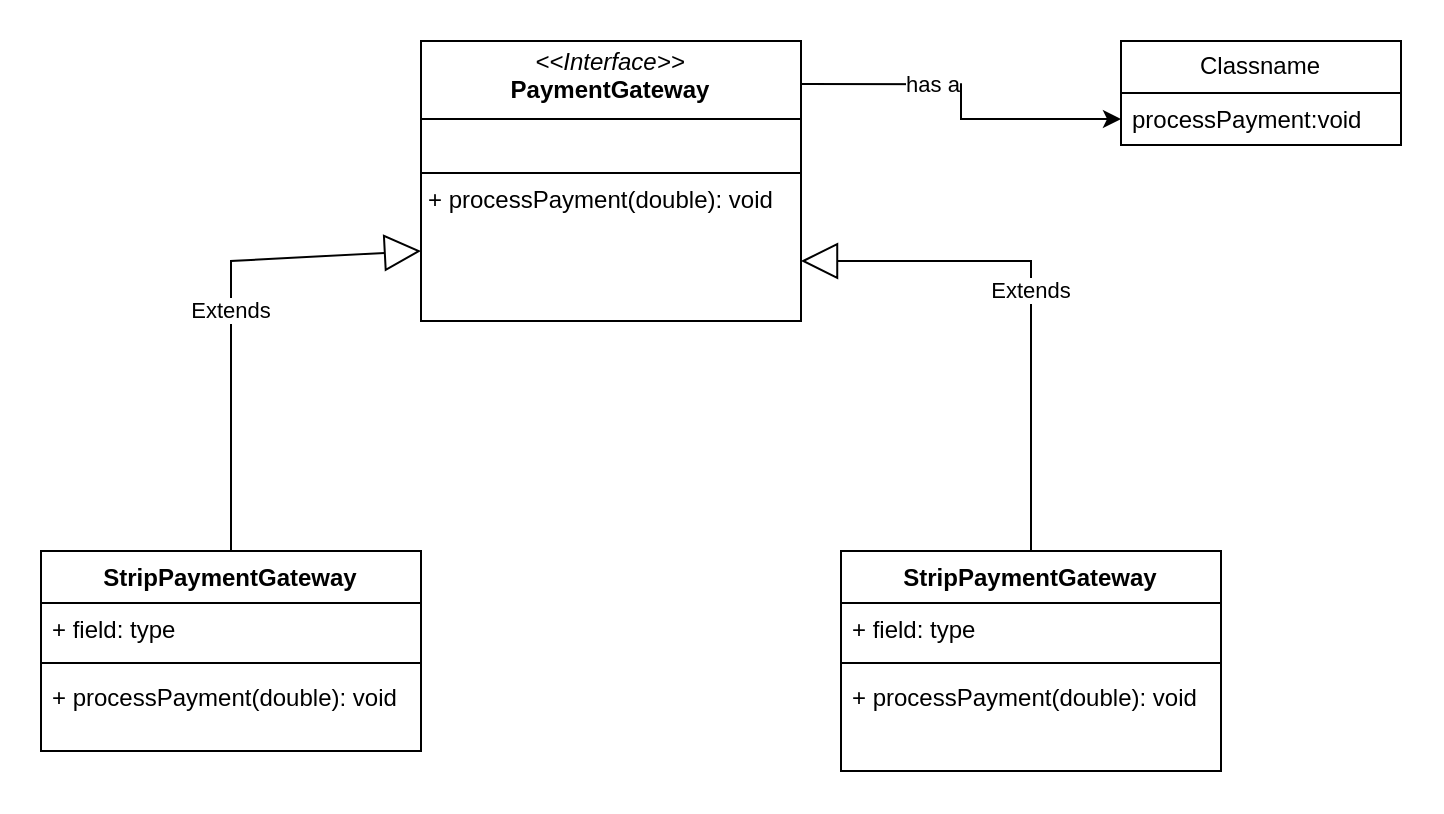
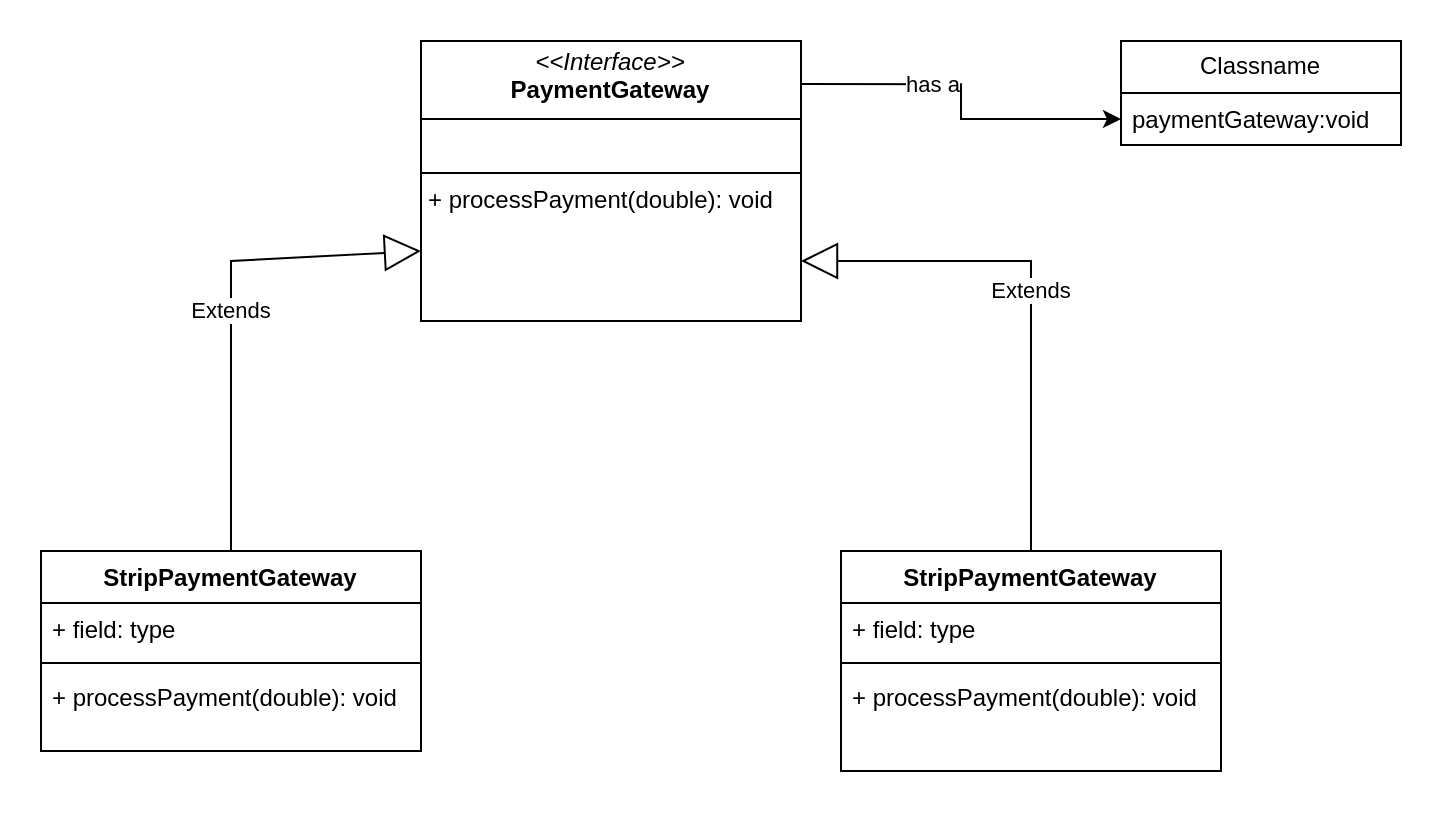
node "processPayment:void": label "processPayment:void" -> "paymentGateway:void"
